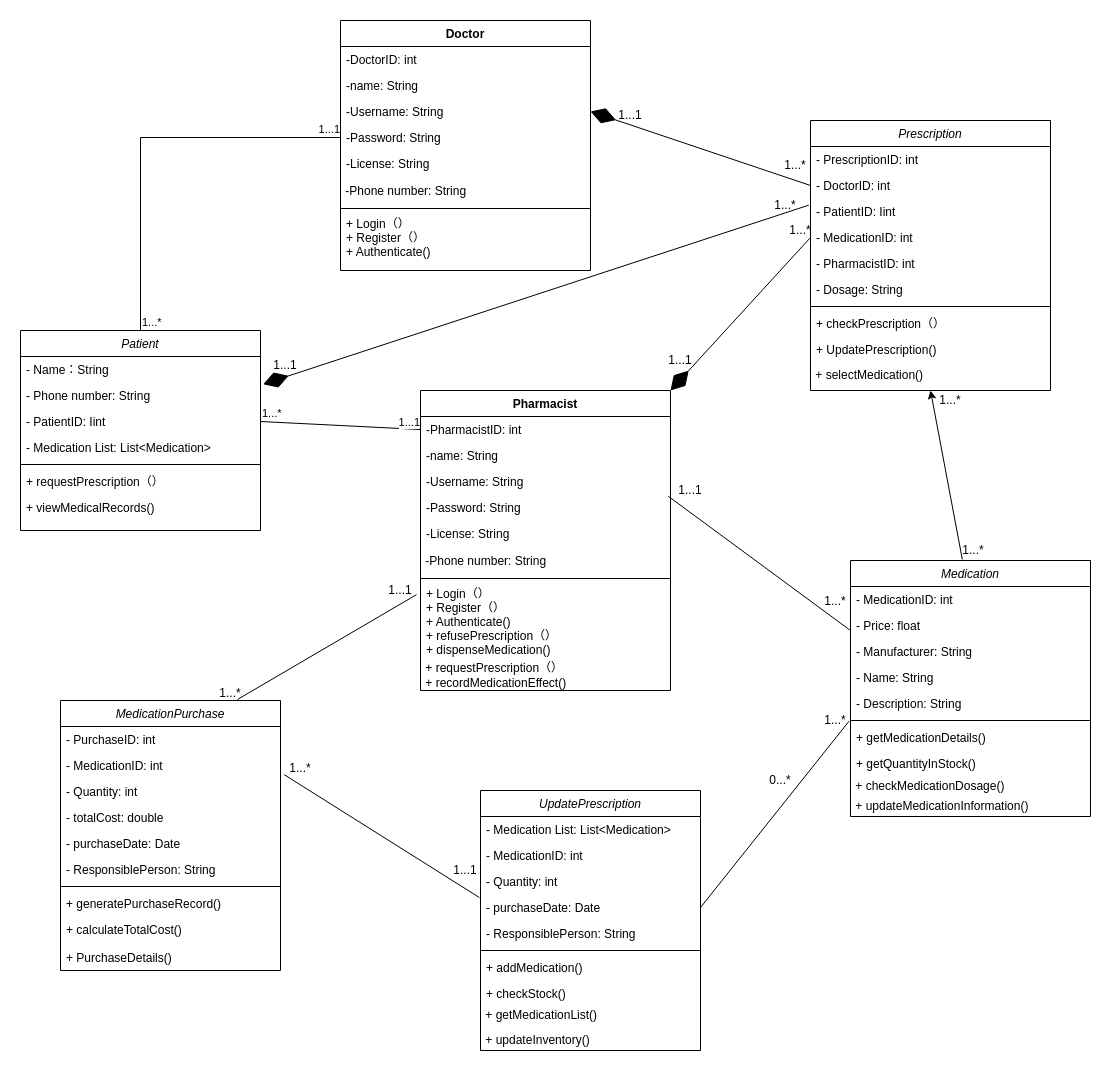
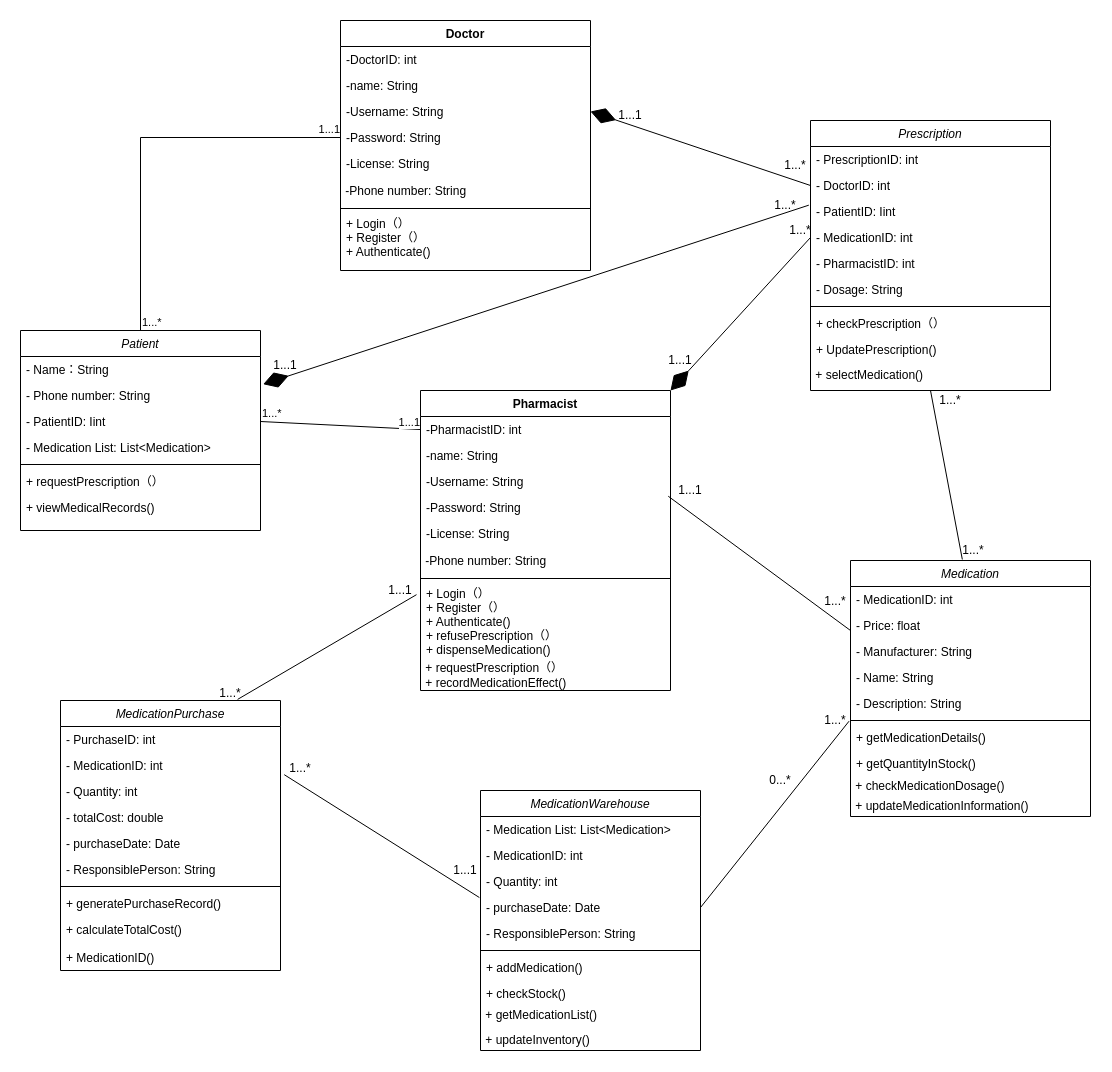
edge "Medication" -> "+ selectMedication()": arrowhead classic -> none
node "UpdatePrescription": label "UpdatePrescription" -> "MedicationWarehouse"
node "+ calculateTotalCost() + PurchaseDetails()": label "+ calculateTotalCost() + PurchaseDetails()" -> "+ calculateTotalCost() + MedicationID()"
